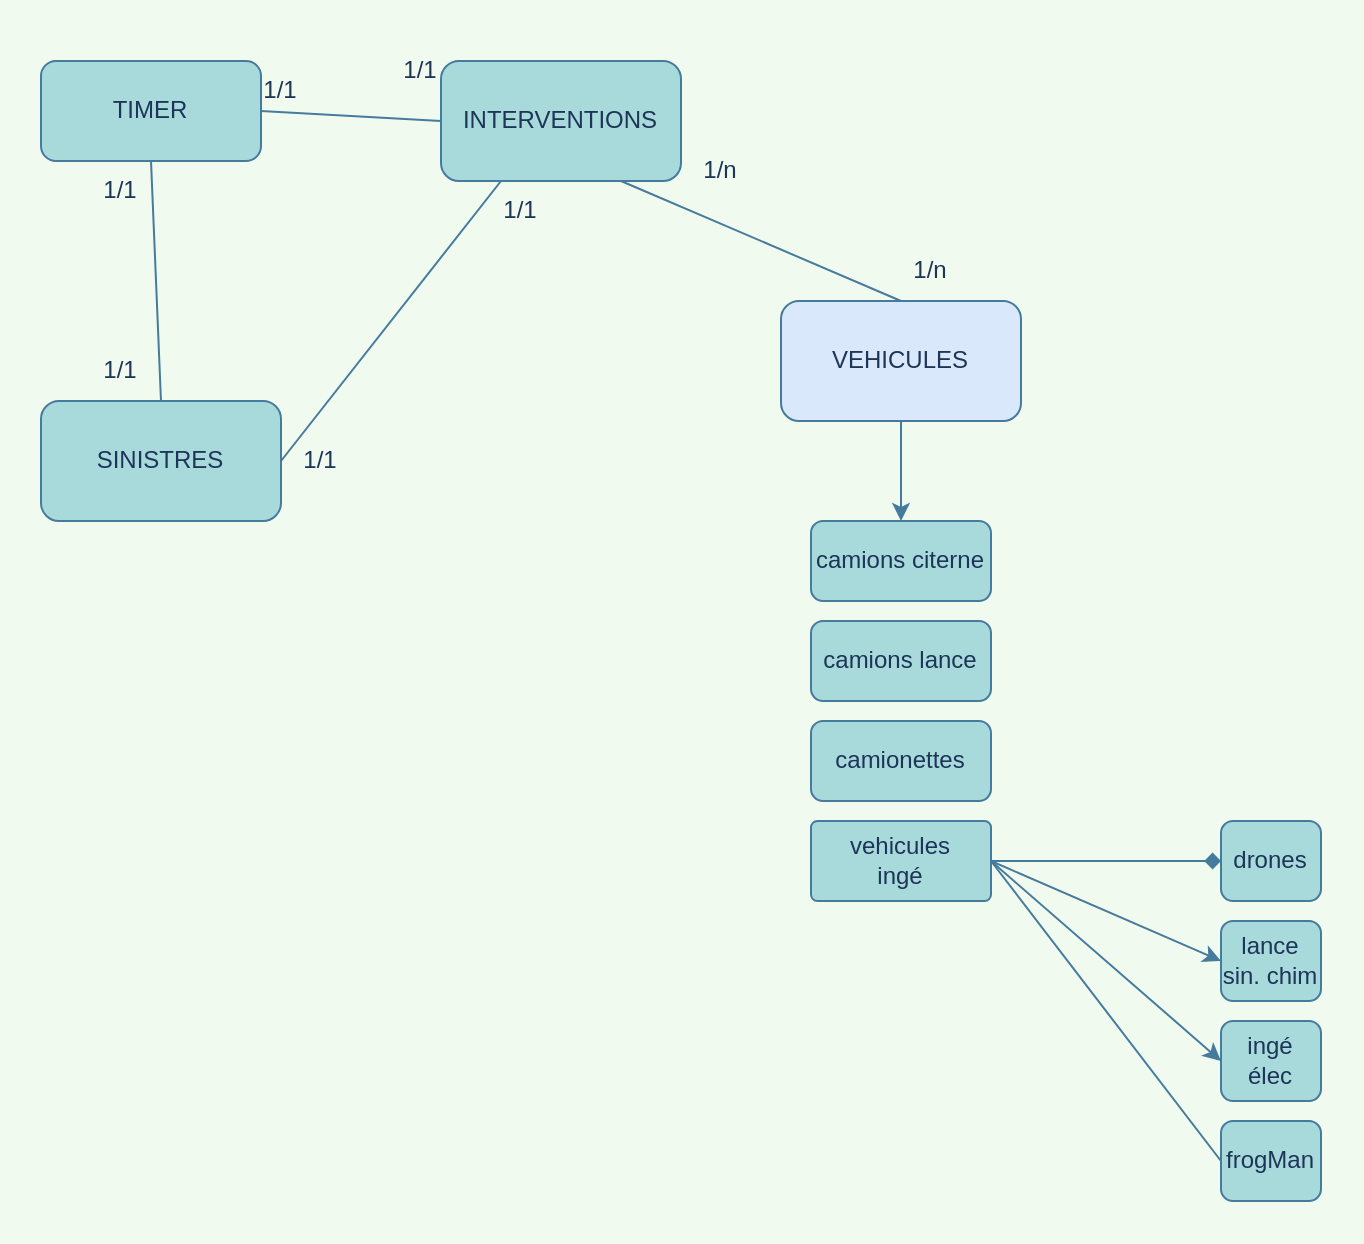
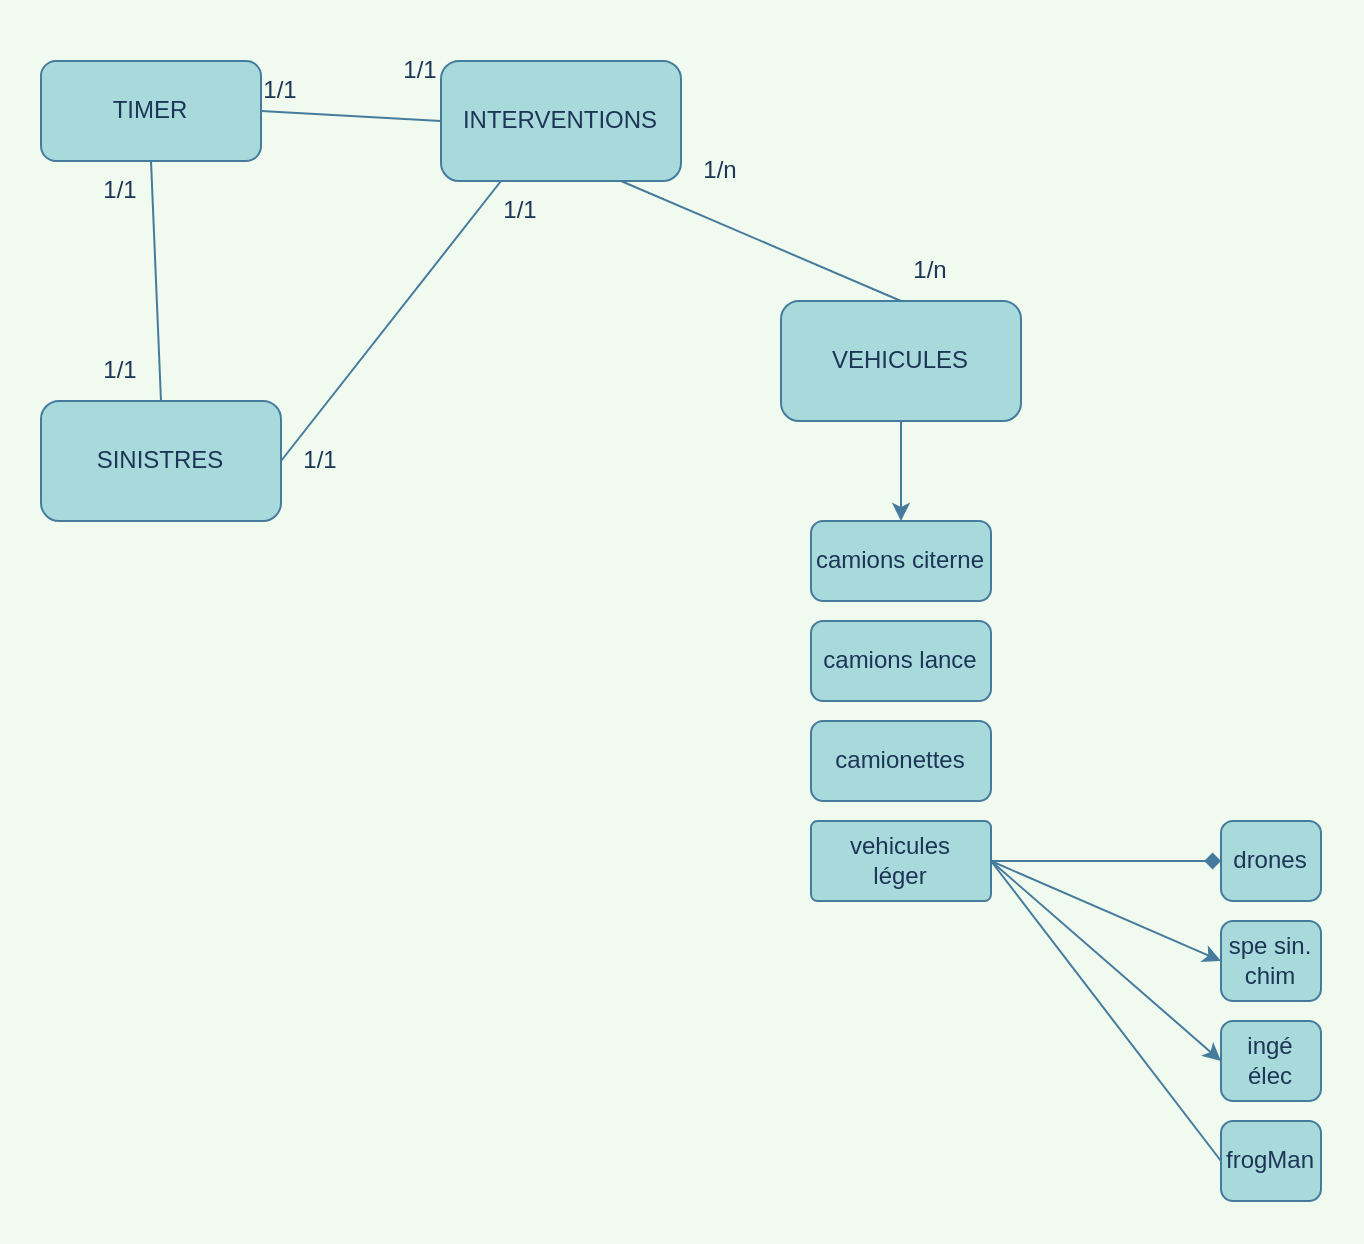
node "VEHICULES": fillcolor #dae8fc -> #a8dadc
node "vehicules ingé": label "vehicules ingé" -> "vehicules léger"
node "lance sin. chim": label "lance sin. chim" -> "spe sin. chim"
